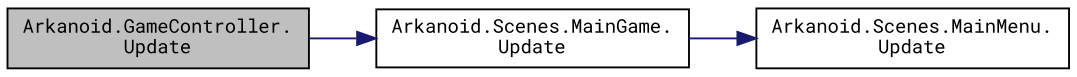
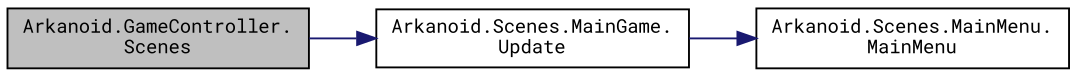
node "Arkanoid.GameController. Update": label "Arkanoid.GameController. Update" -> "Arkanoid.GameController. Scenes"
node "Arkanoid.Scenes.MainMenu. Update": label "Arkanoid.Scenes.MainMenu. Update" -> "Arkanoid.Scenes.MainMenu. MainMenu"
